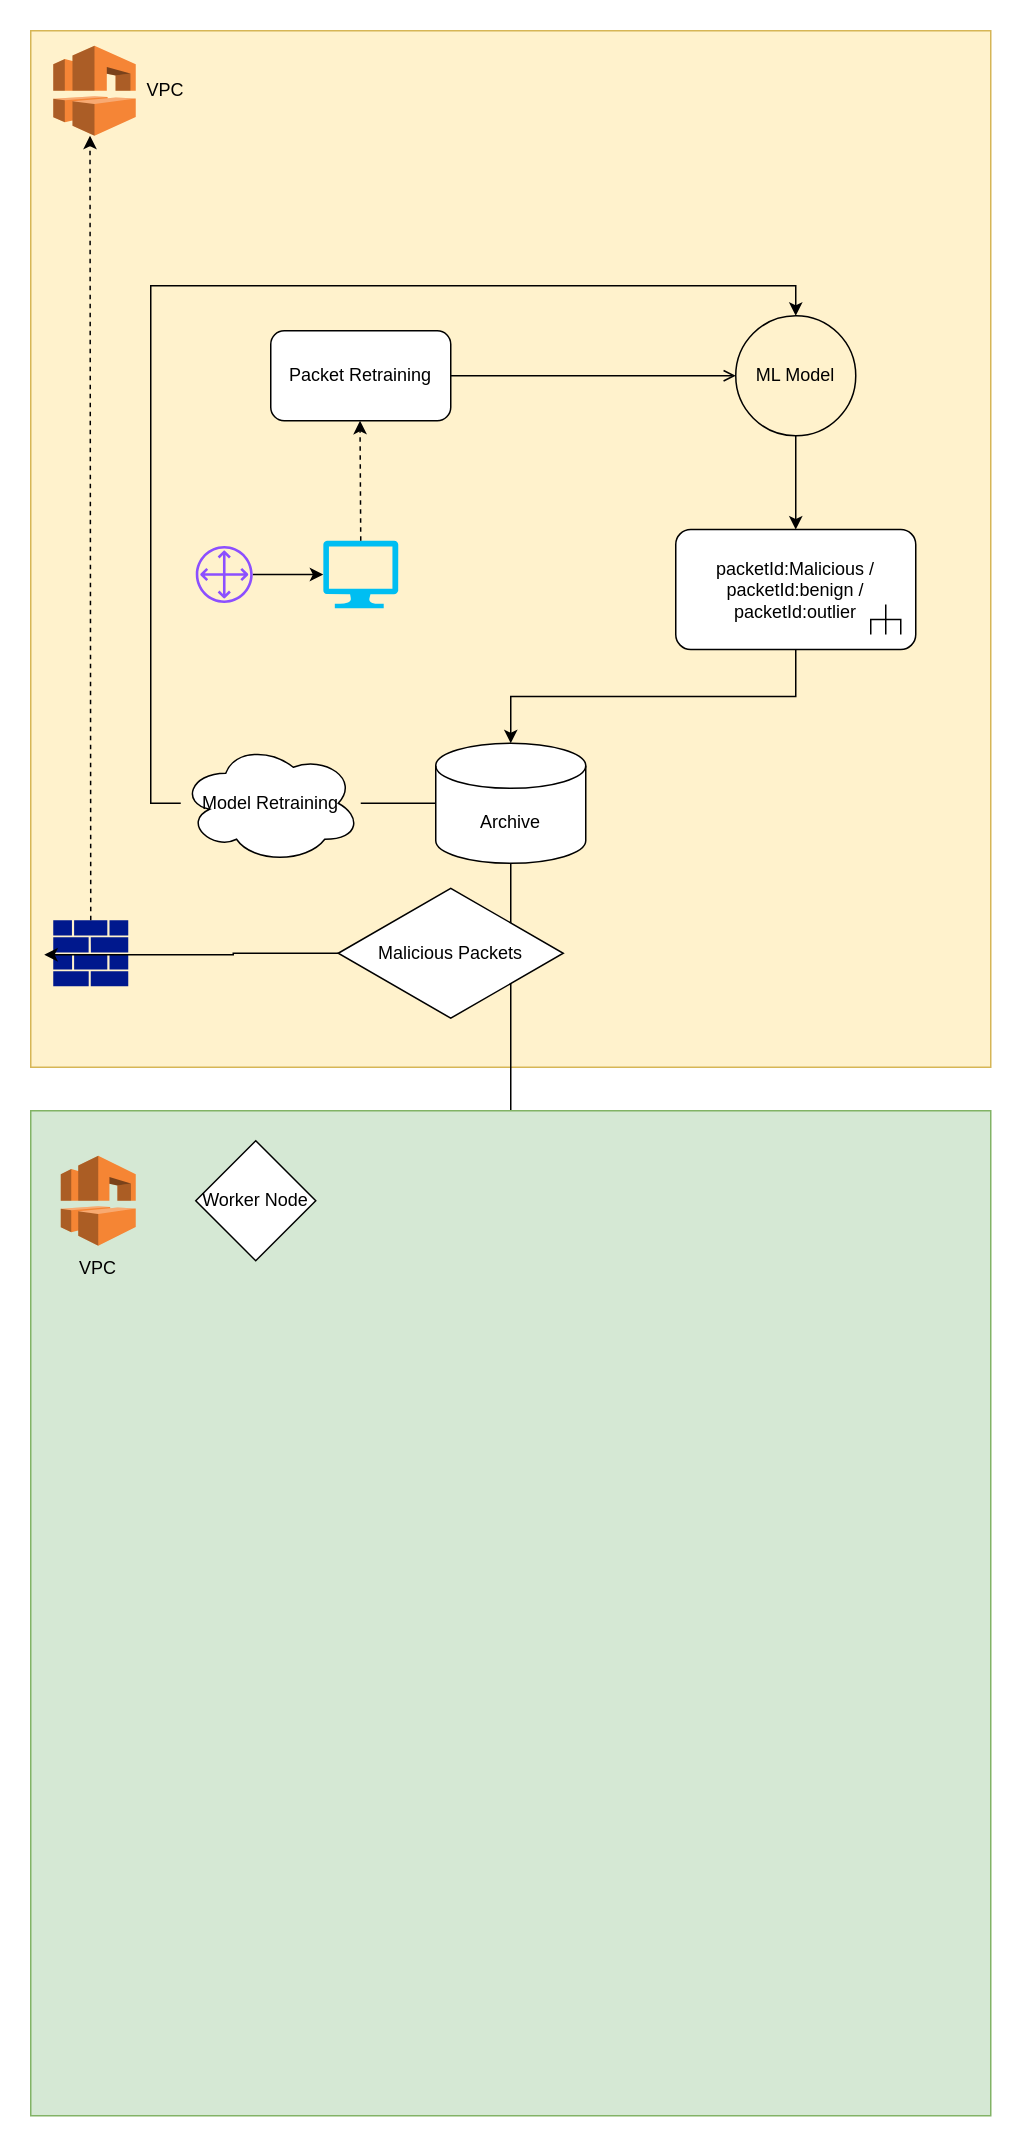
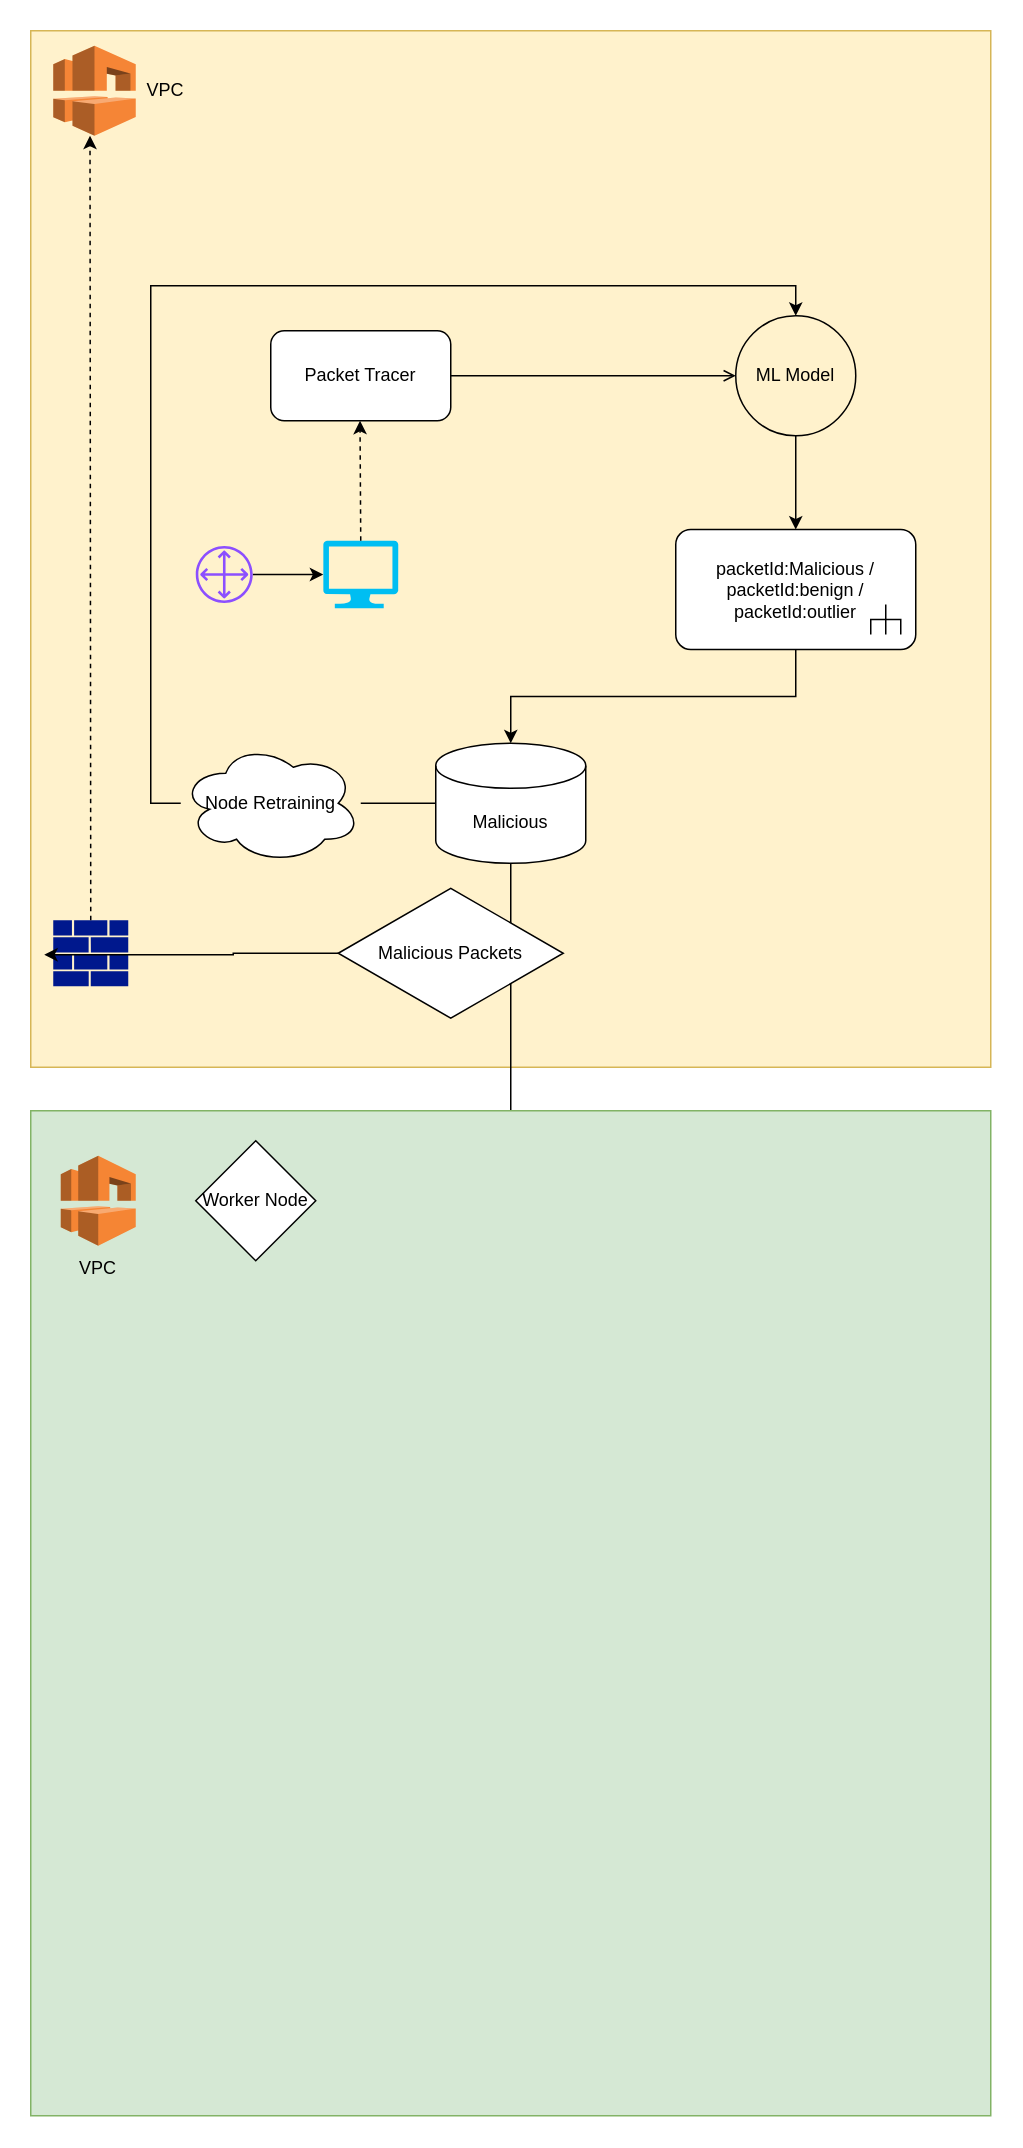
node "Packet Retraining": label "Packet Retraining" -> "Packet Tracer"
node "Model Retraining": label "Model Retraining" -> "Node Retraining"
node "Archive": label "Archive" -> "Malicious"
